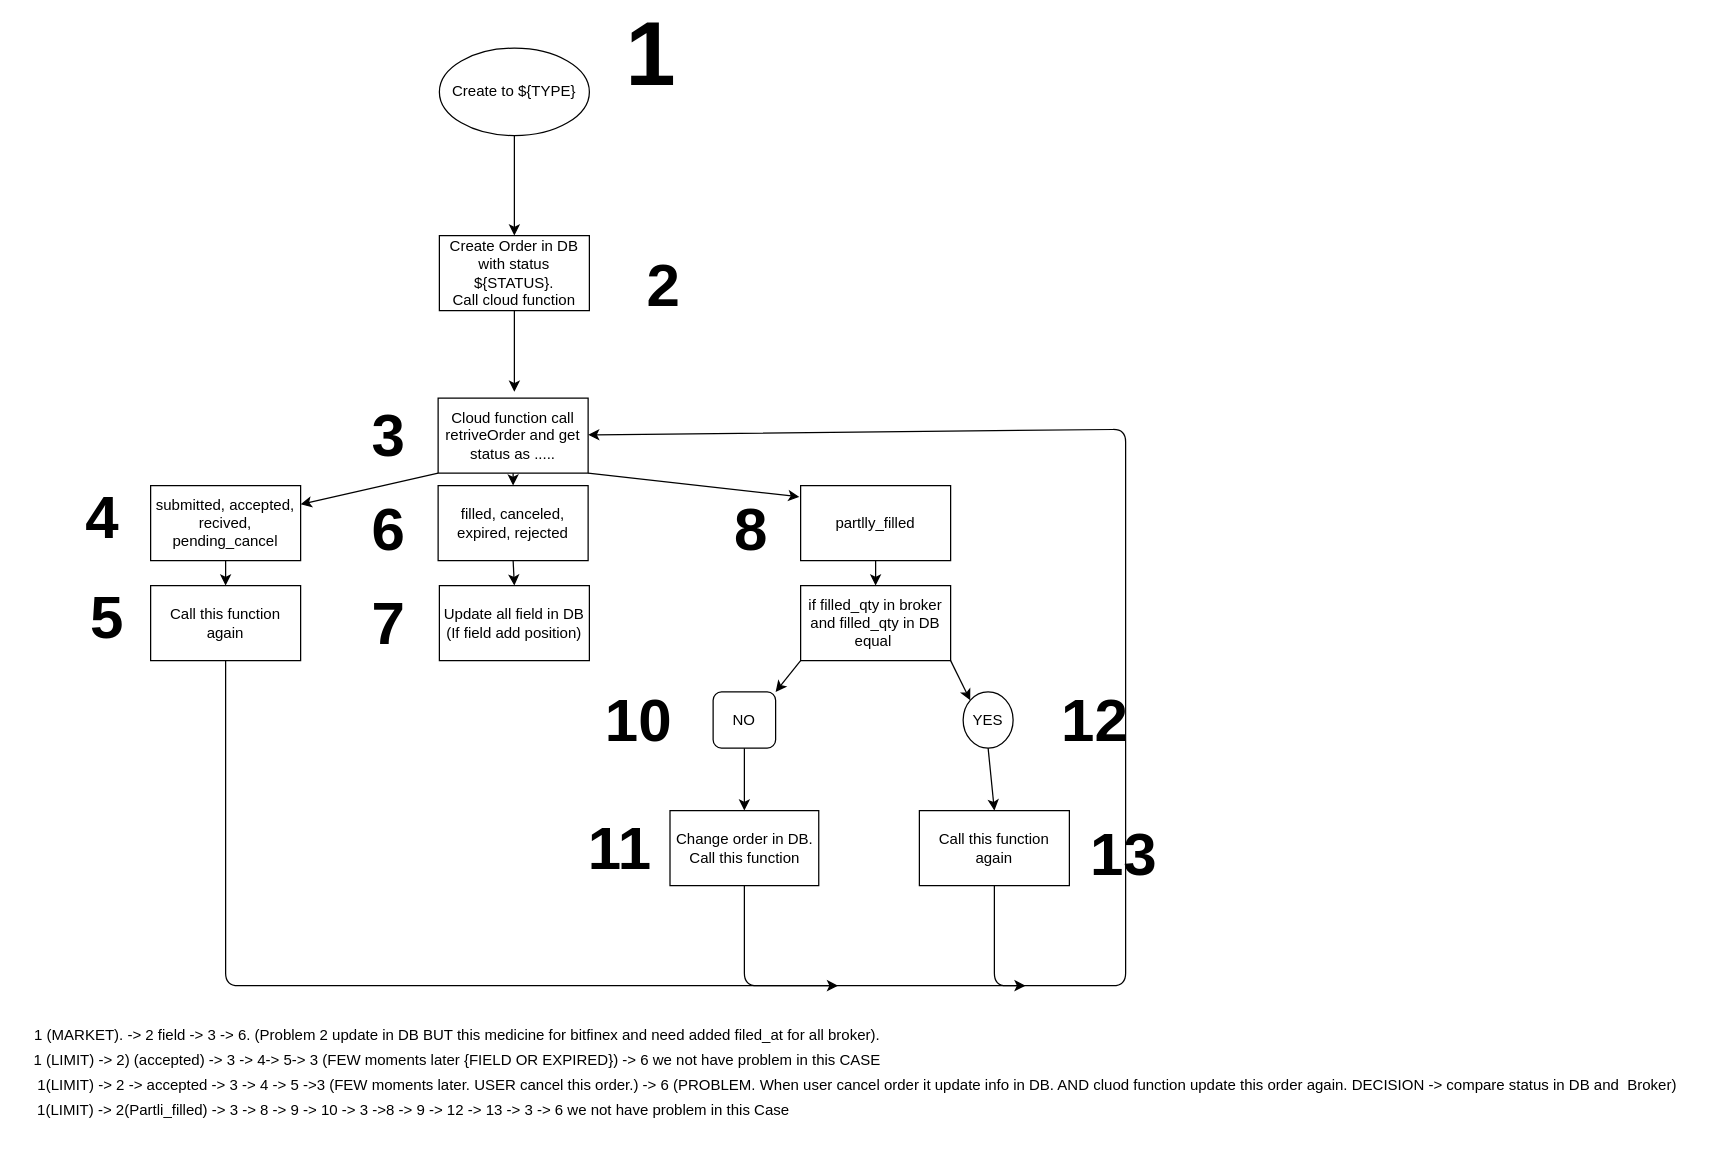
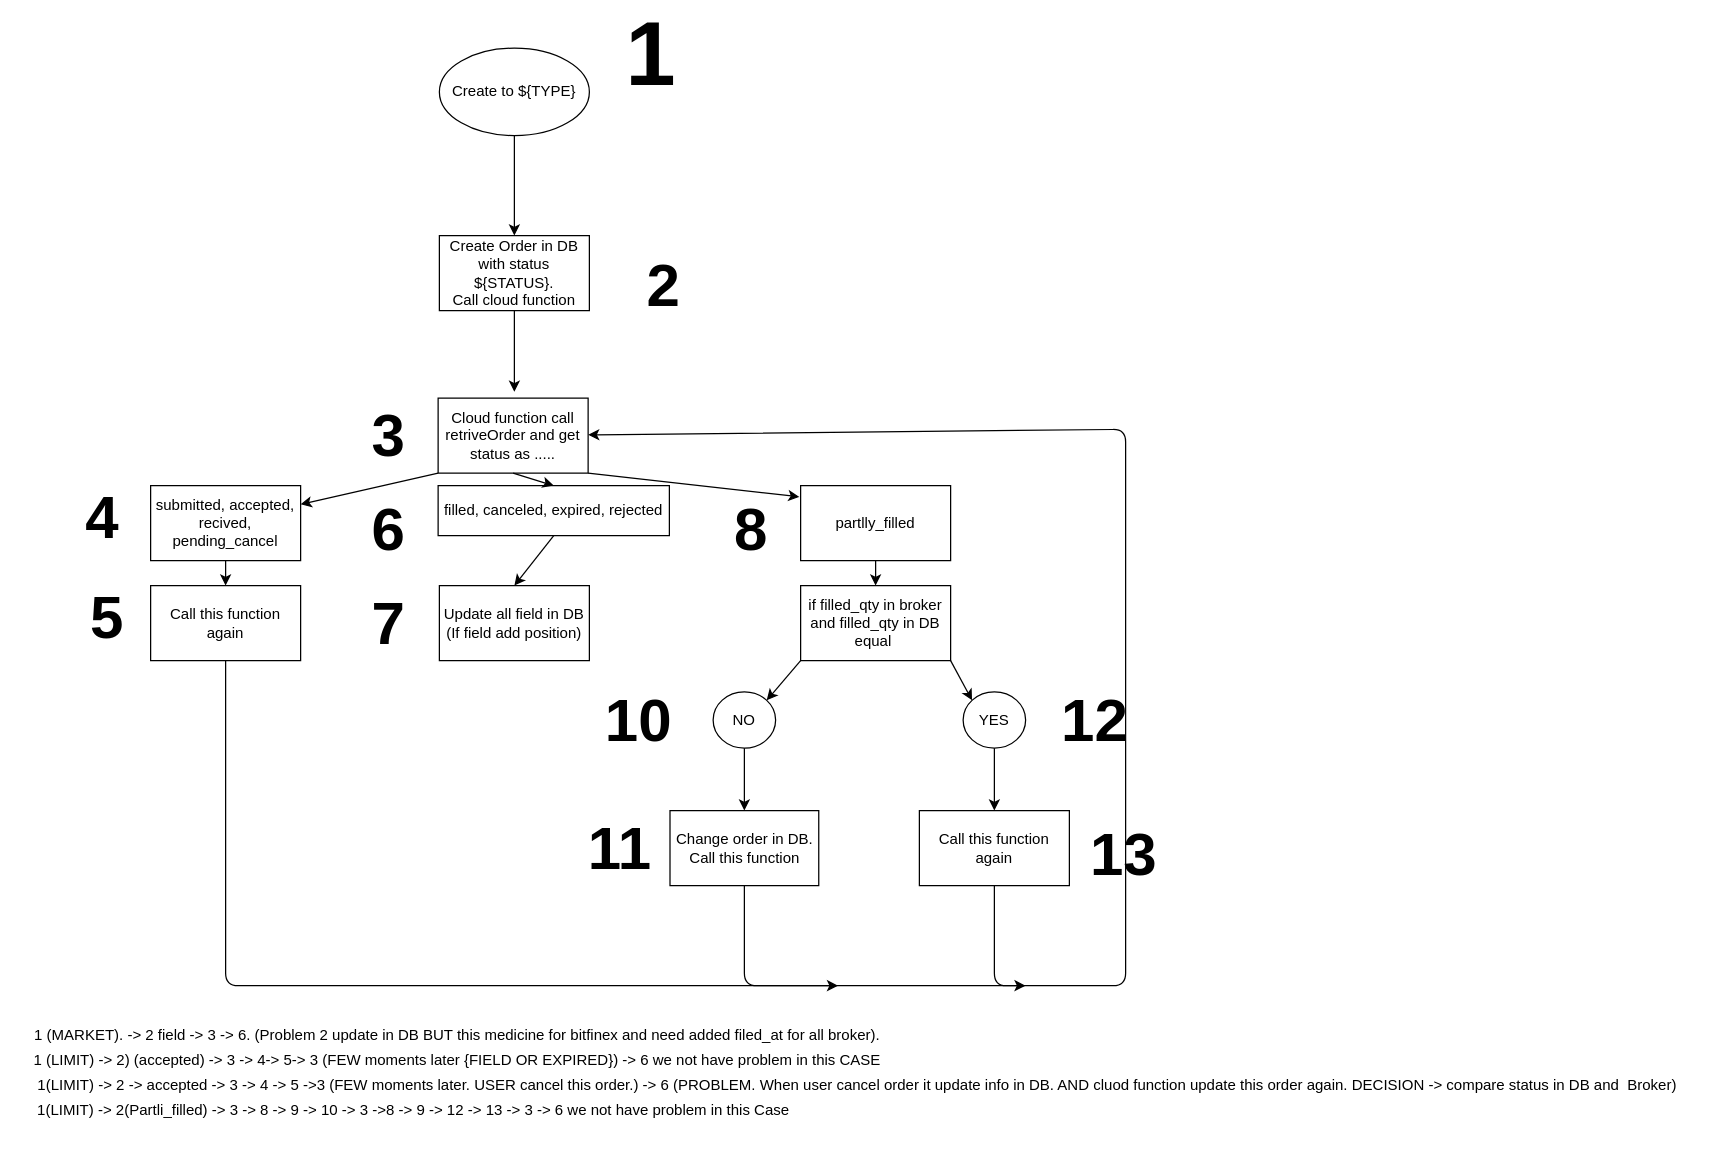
node "filled, canceled, expired, rejected": size 150x75 -> 231x50
node "NO": shape rounded rectangle -> ellipse
node "YES": size 50x56 -> 63x56
